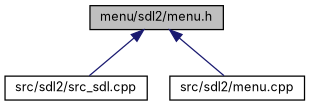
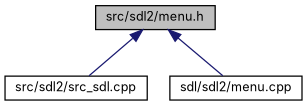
node "menu/sdl2/menu.h": label "menu/sdl2/menu.h" -> "src/sdl2/menu.h"
node "src/sdl2/menu.cpp": label "src/sdl2/menu.cpp" -> "sdl/sdl2/menu.cpp"
